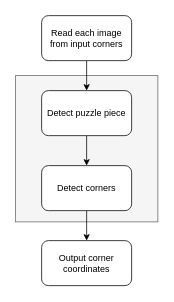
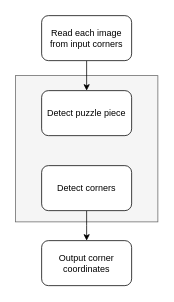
edge "Detect puzzle piece" -> "Detect corners": removed
